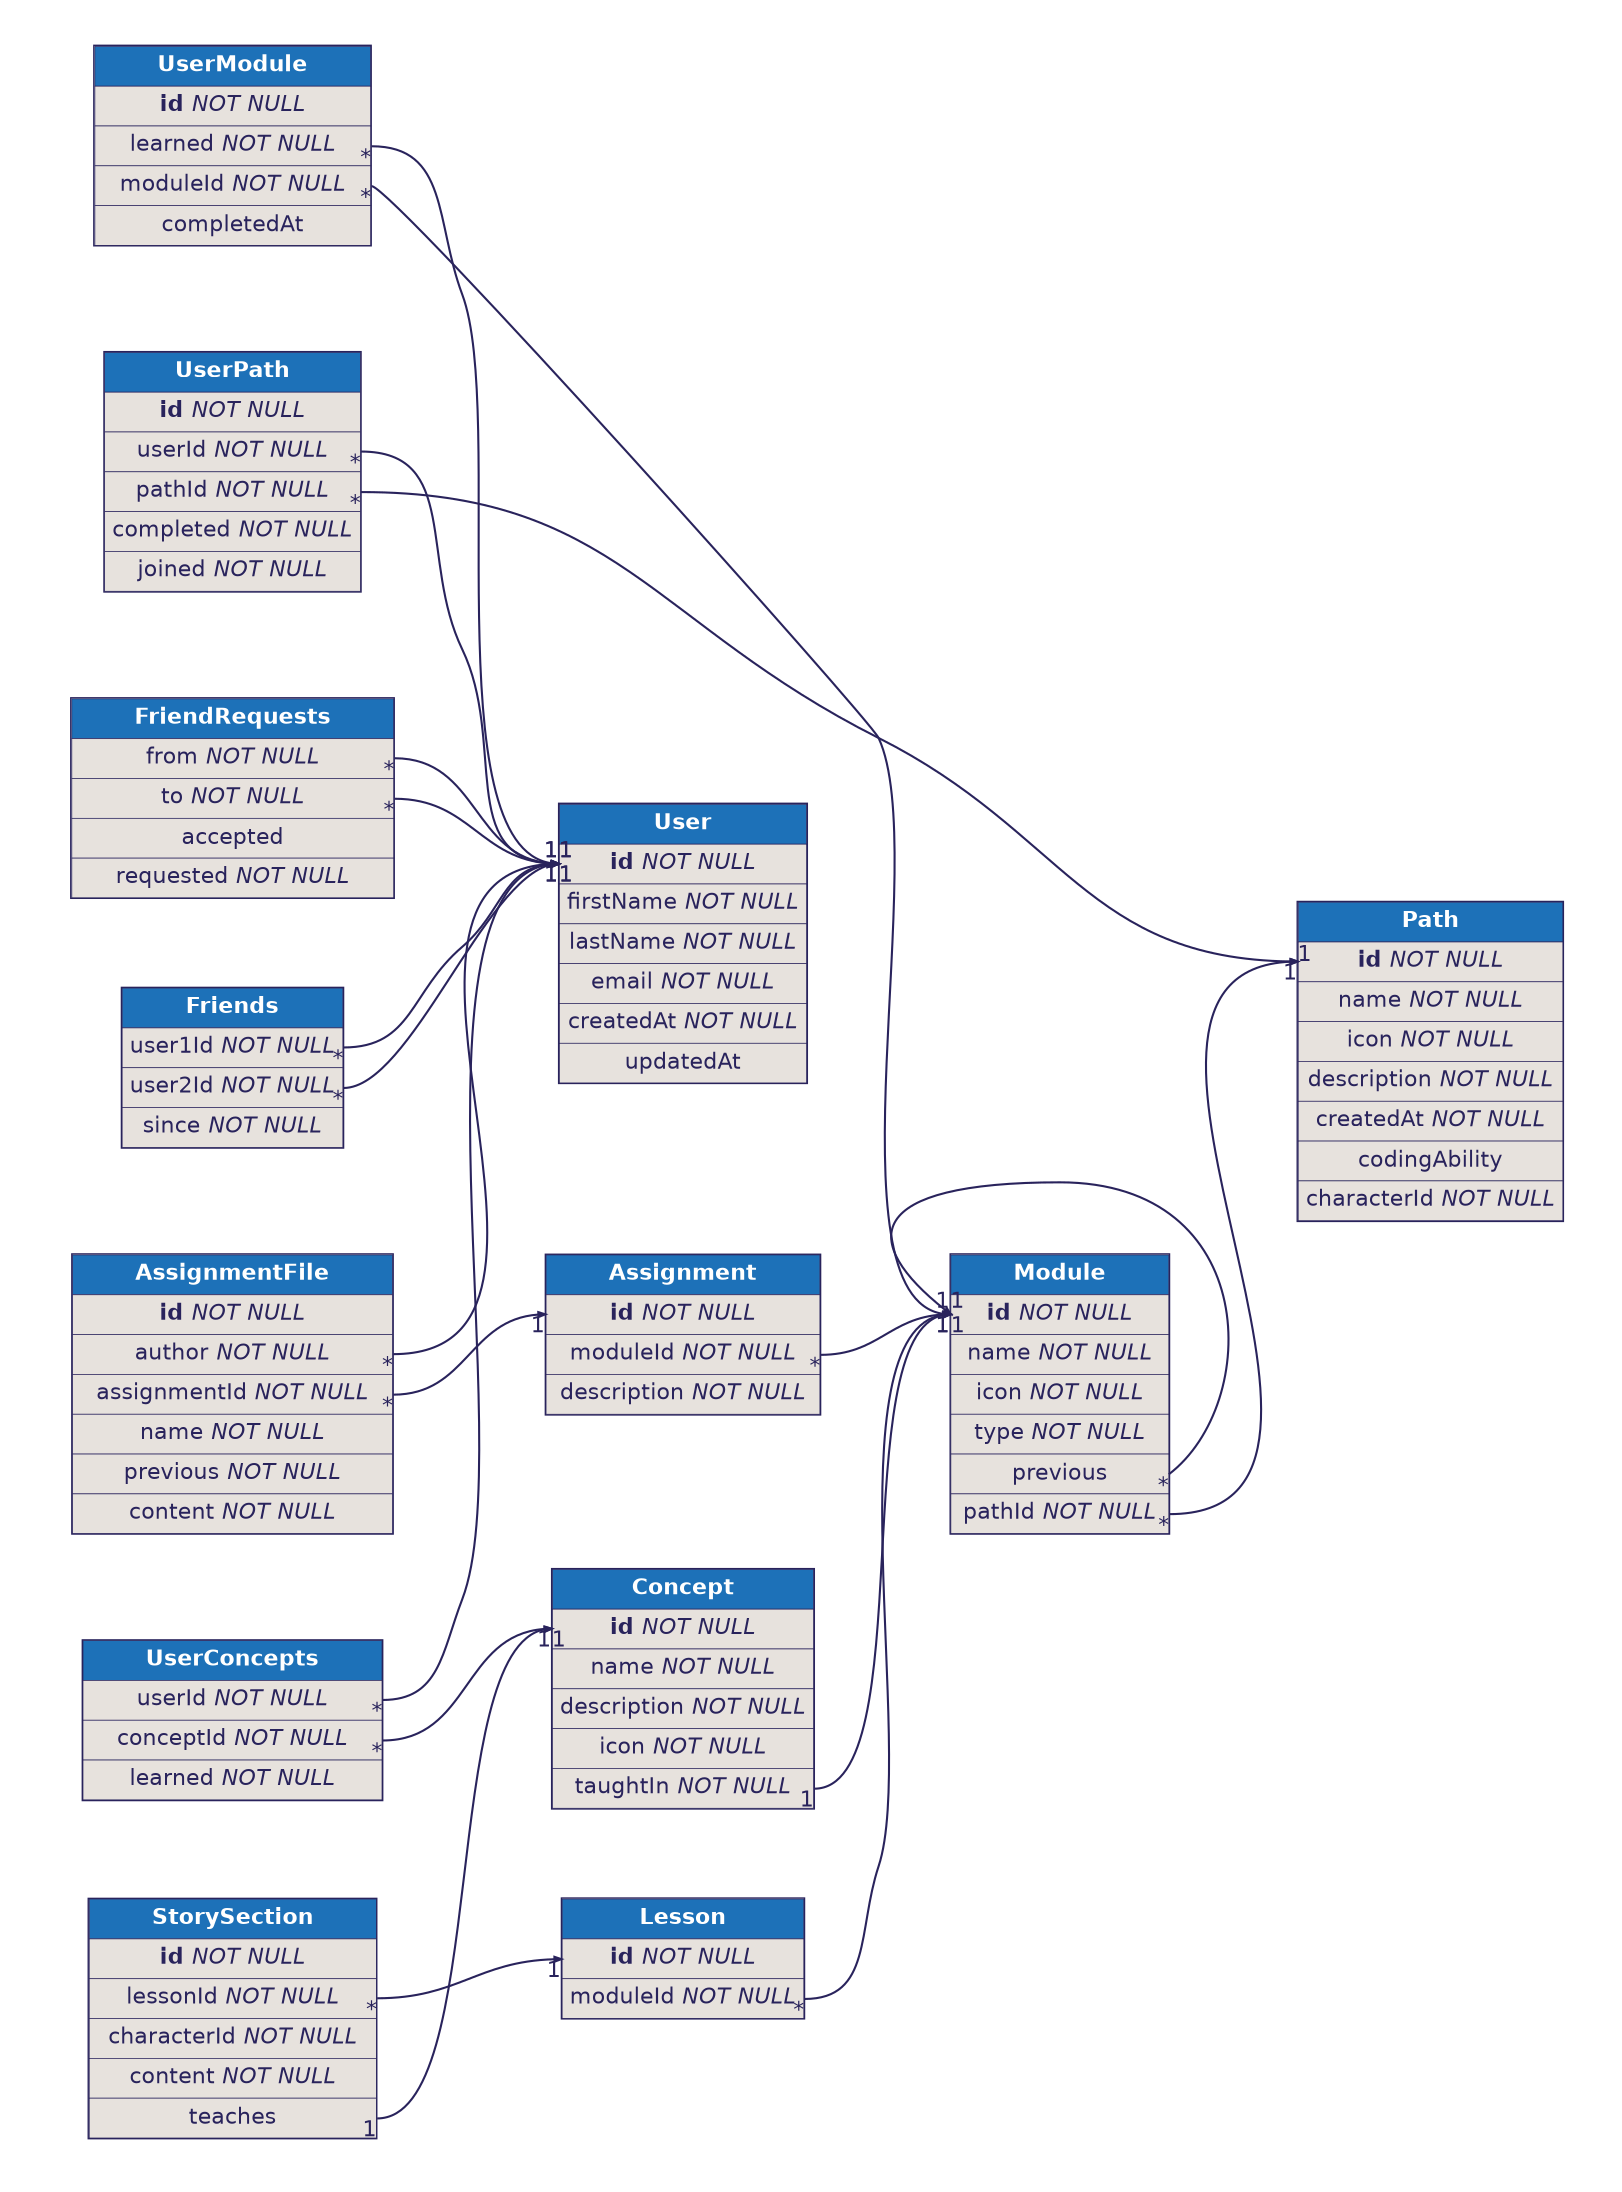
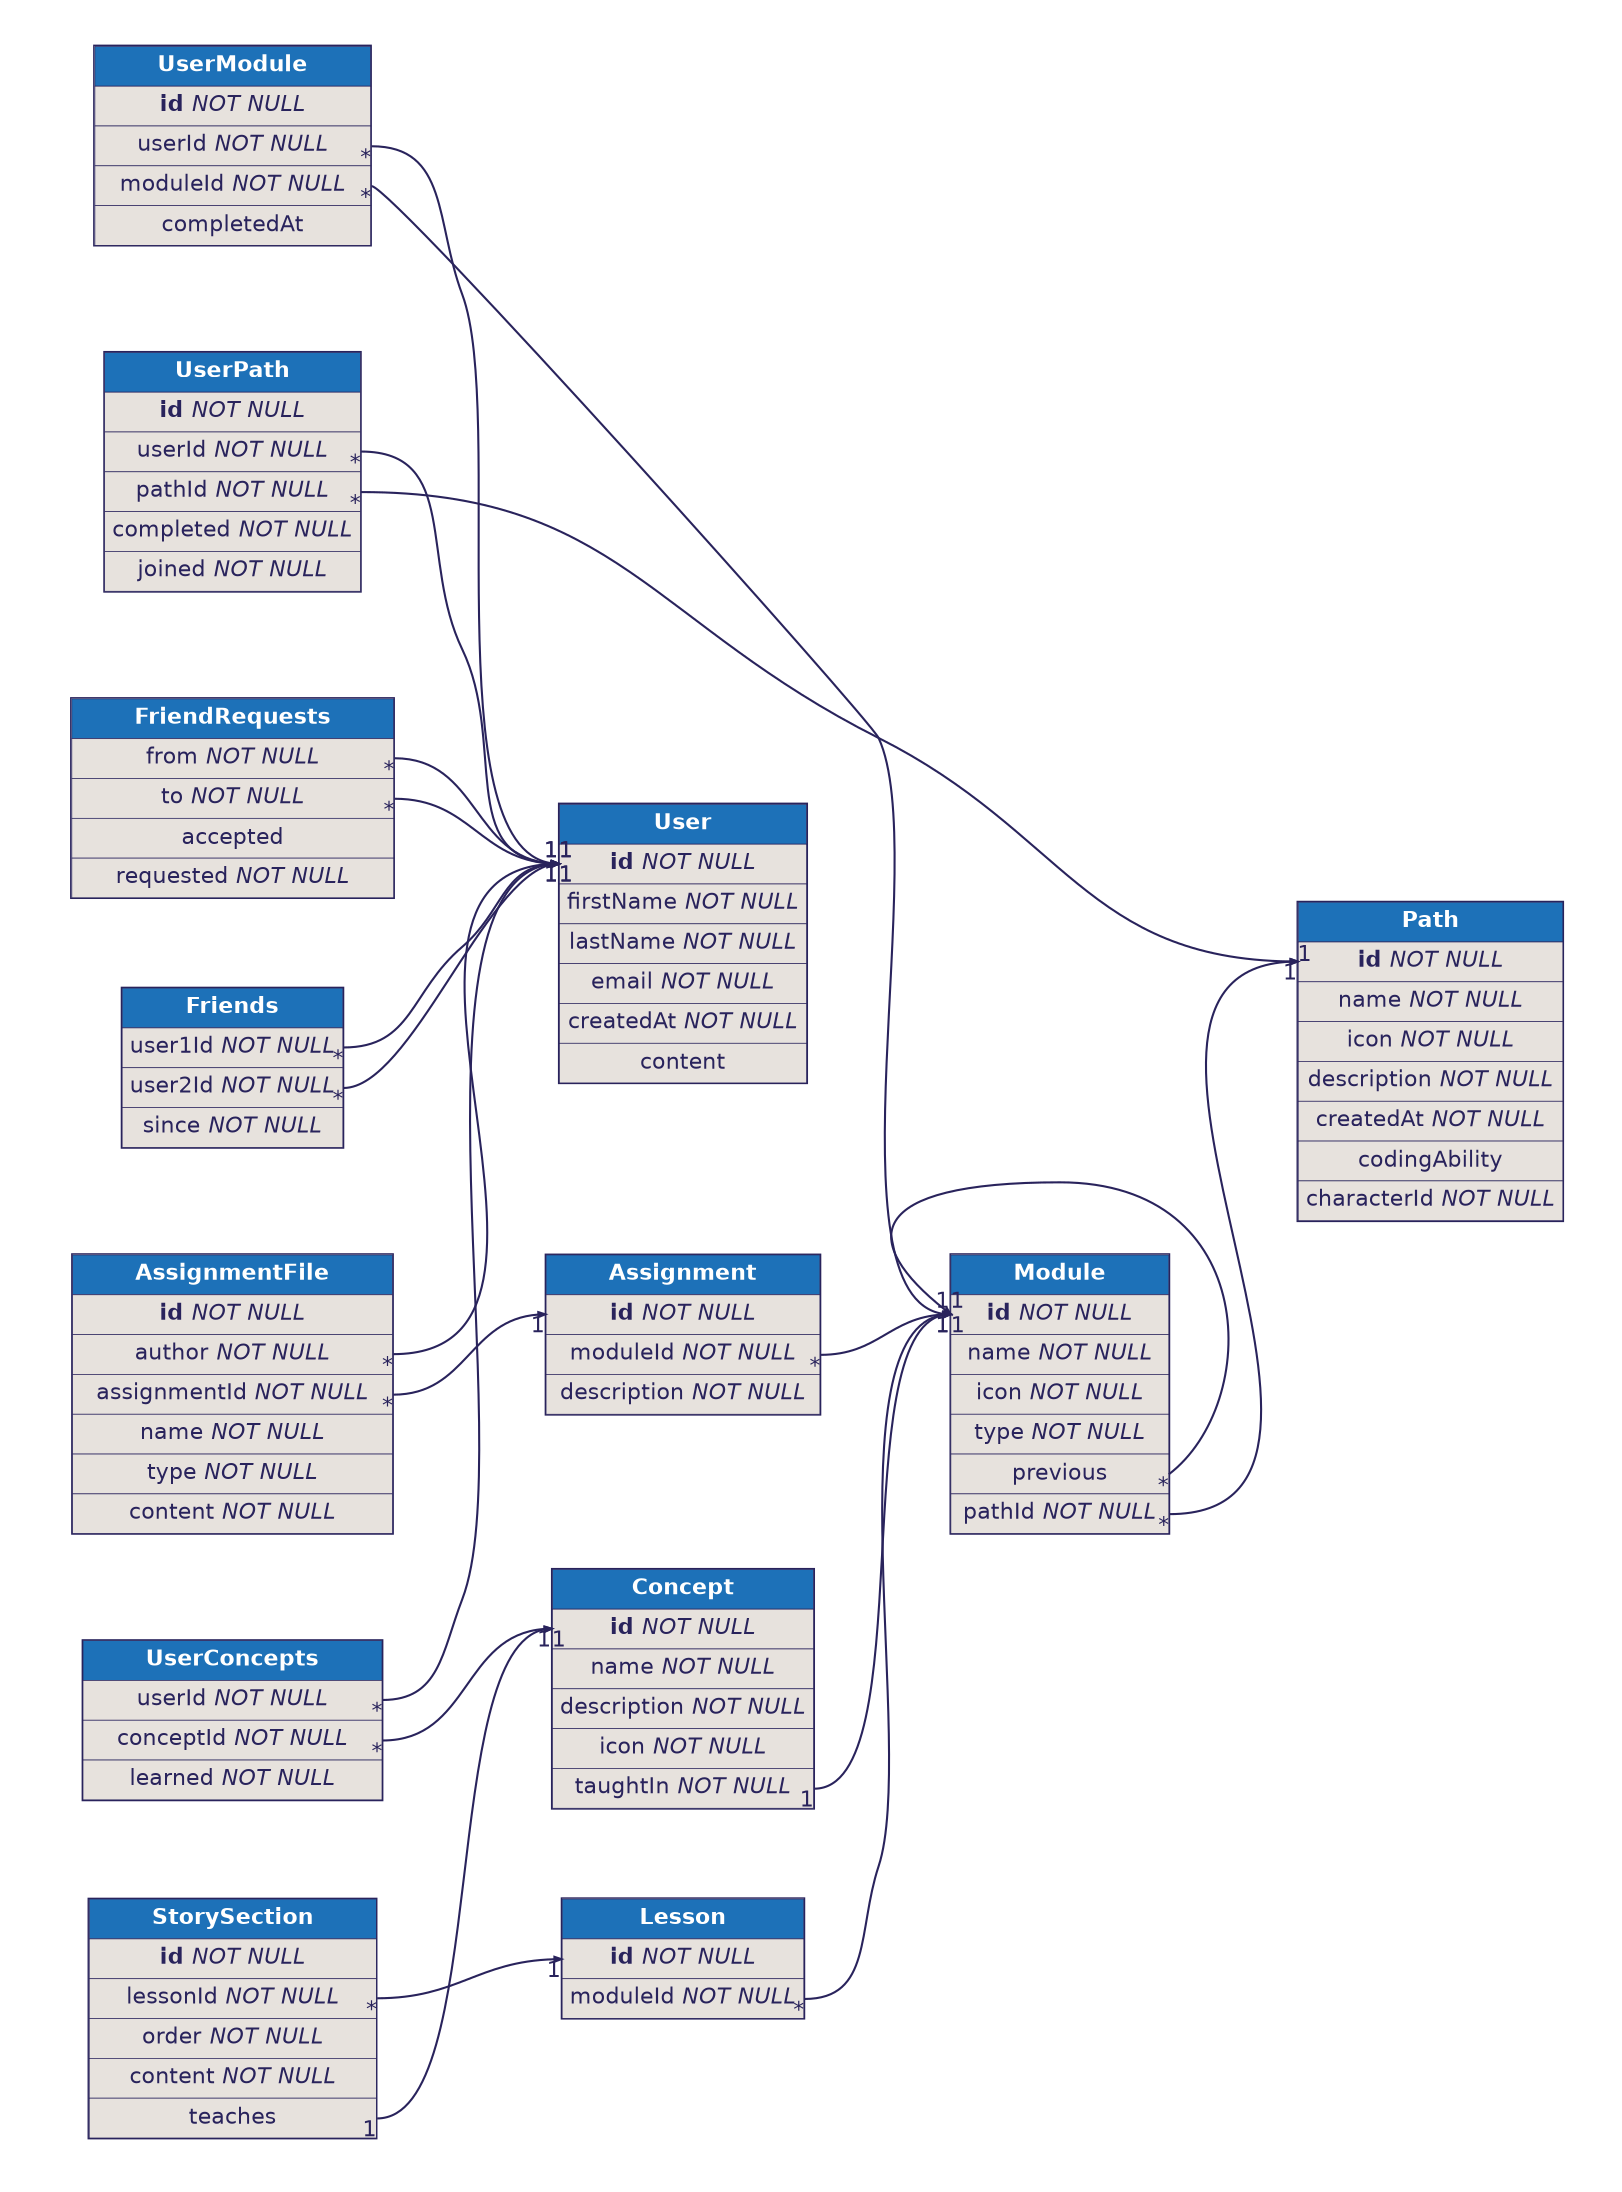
node "UserModule": text "learned" -> "userId"
node "User": text "updatedAt" -> "content"
node "AssignmentFile": text "previous" -> "type"
node "StorySection": text "characterId" -> "order"
